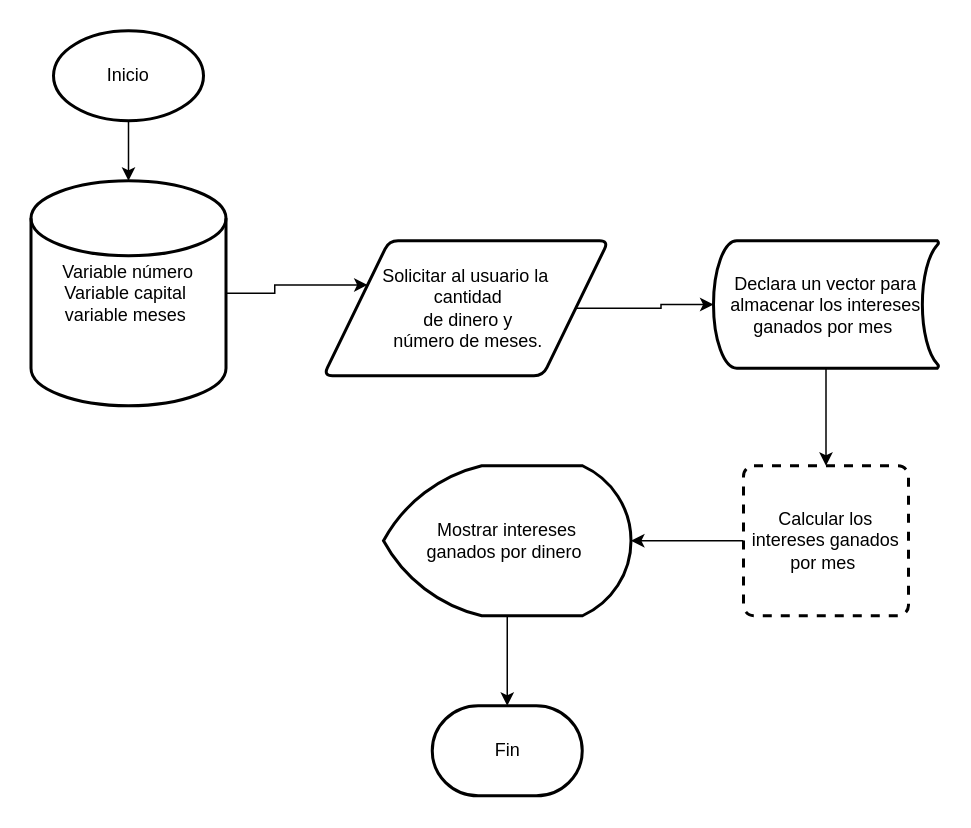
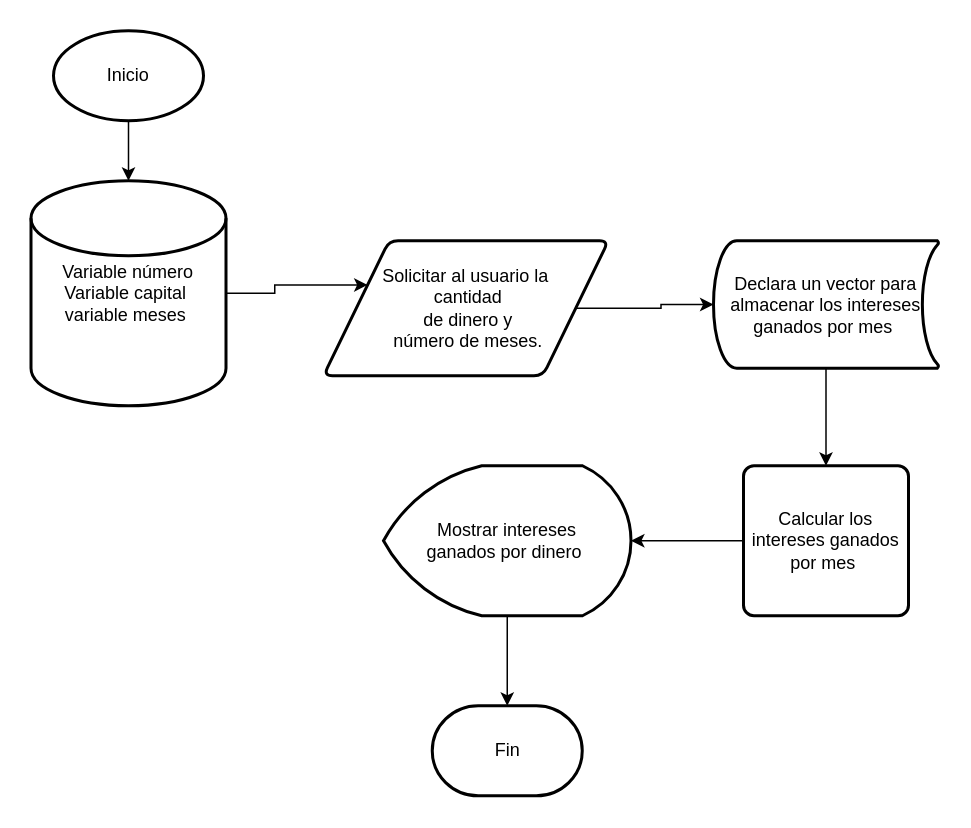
node "Calcular los intereses ganados por mes": style dashed -> solid
